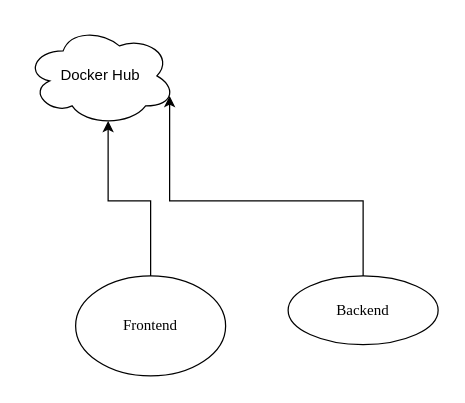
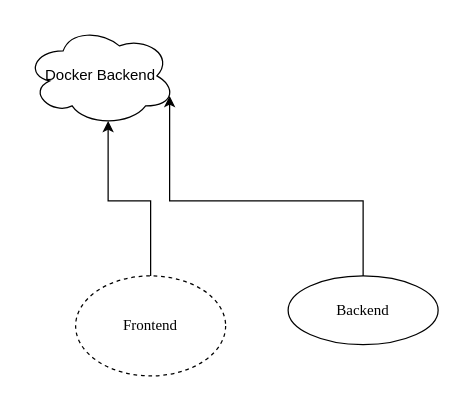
node "Docker Hub": label "Docker Hub" -> "Docker Backend"
node "Frontend": style solid -> dashed
